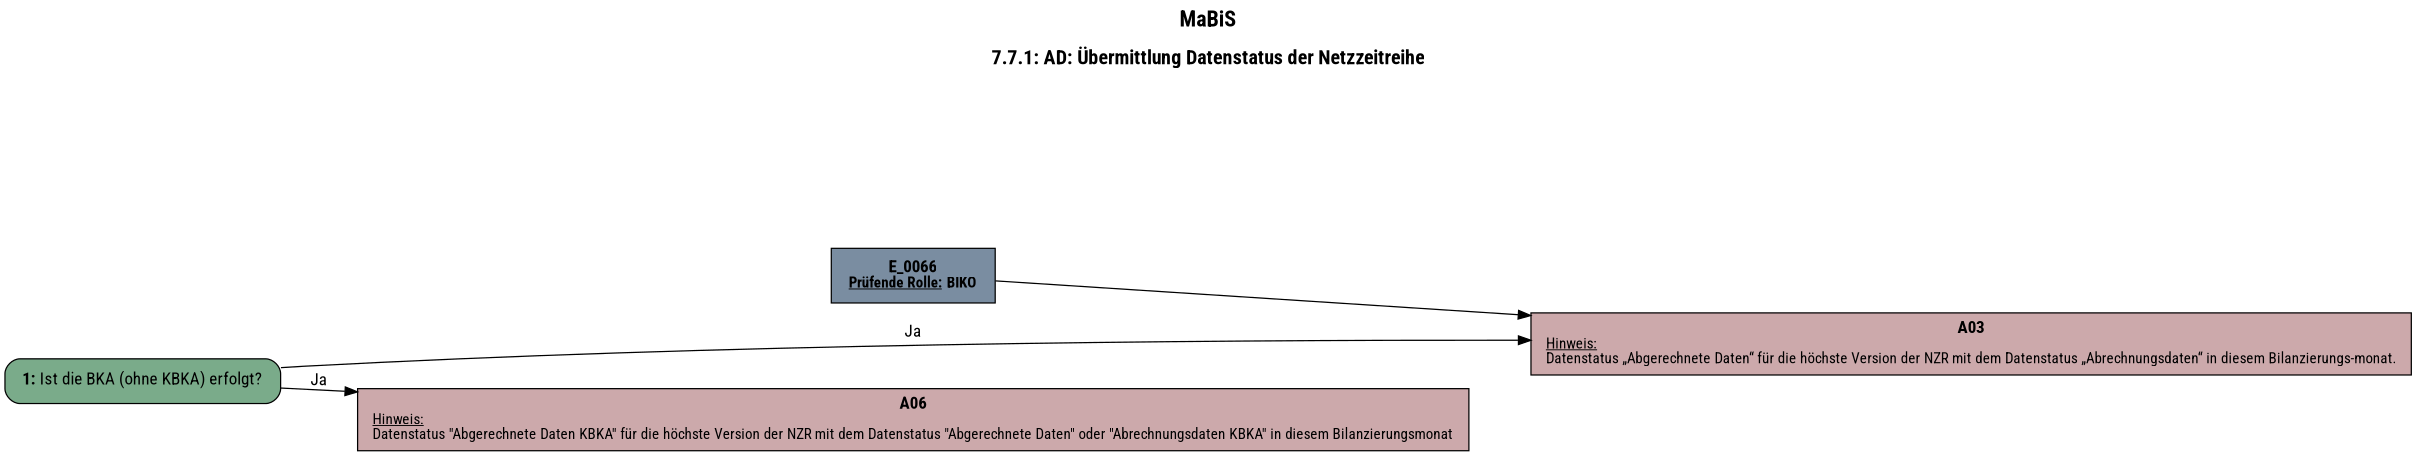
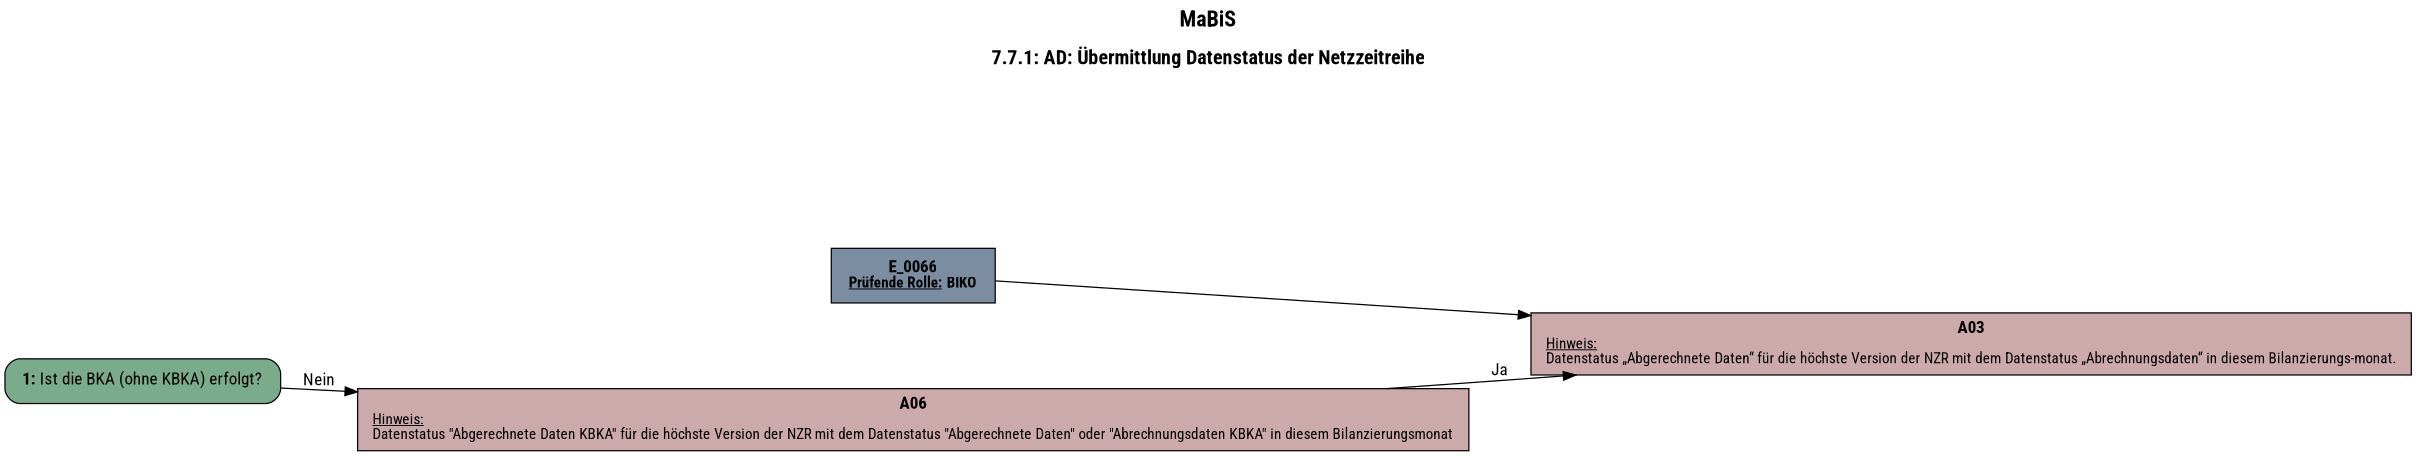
edge "1:" -> "A03": now "A06" -> "A03"
edge "1:" -> "A06": label "Ja" -> "Nein"
